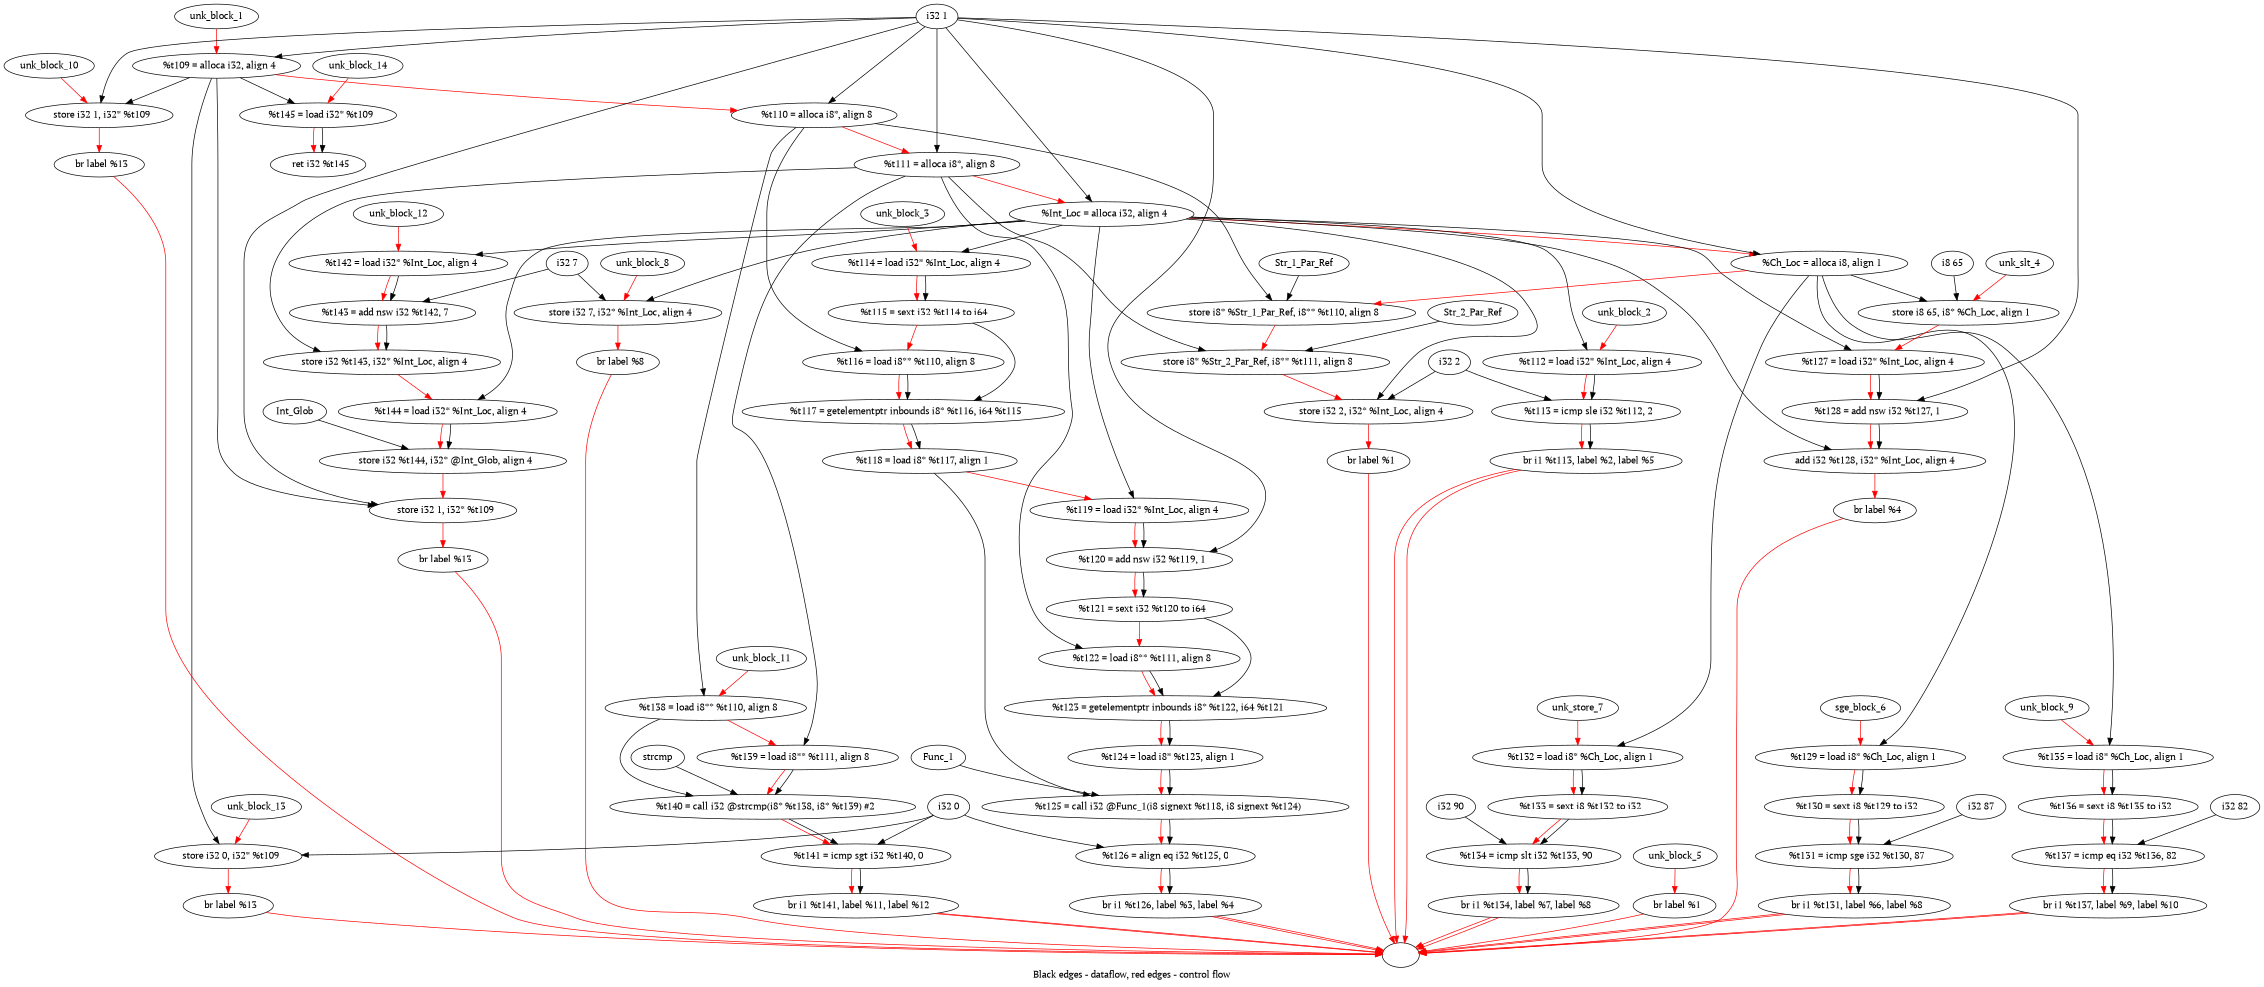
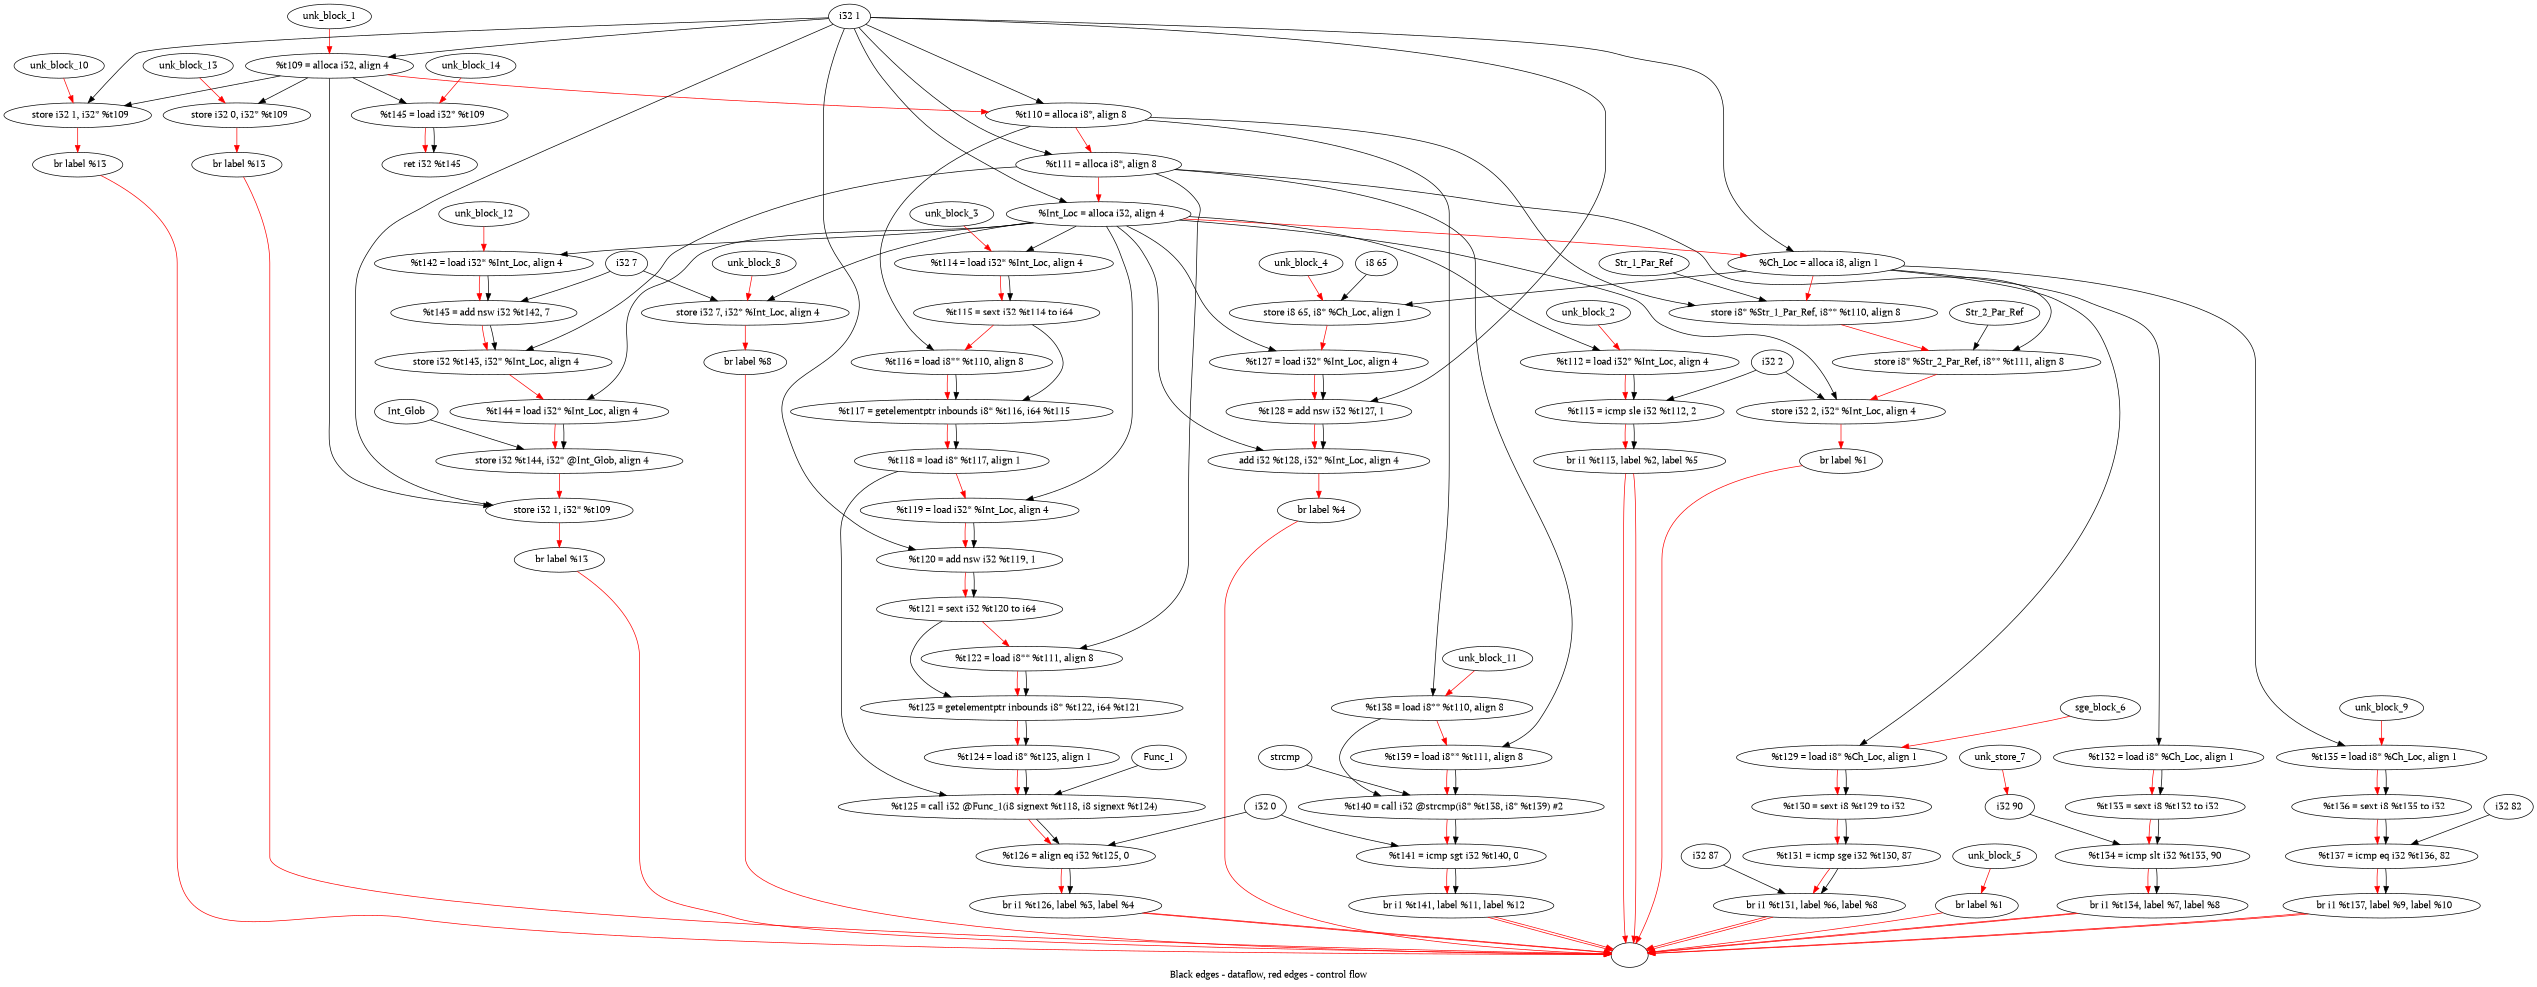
node "unk_slt_4": label "unk_slt_4" -> "unk_block_4"
edge "unk_store_7" -> "%t132 = load i8* %Ch_Loc, align 1": now "unk_store_7" -> "i32 90"
edge "i32 87" -> "%t131 = icmp sge i32 %t130, 87": now "i32 87" -> "br i1 %t131, label %6, label %8"
edge "i32 0" -> "store i32 0, i32* %t109": removed
